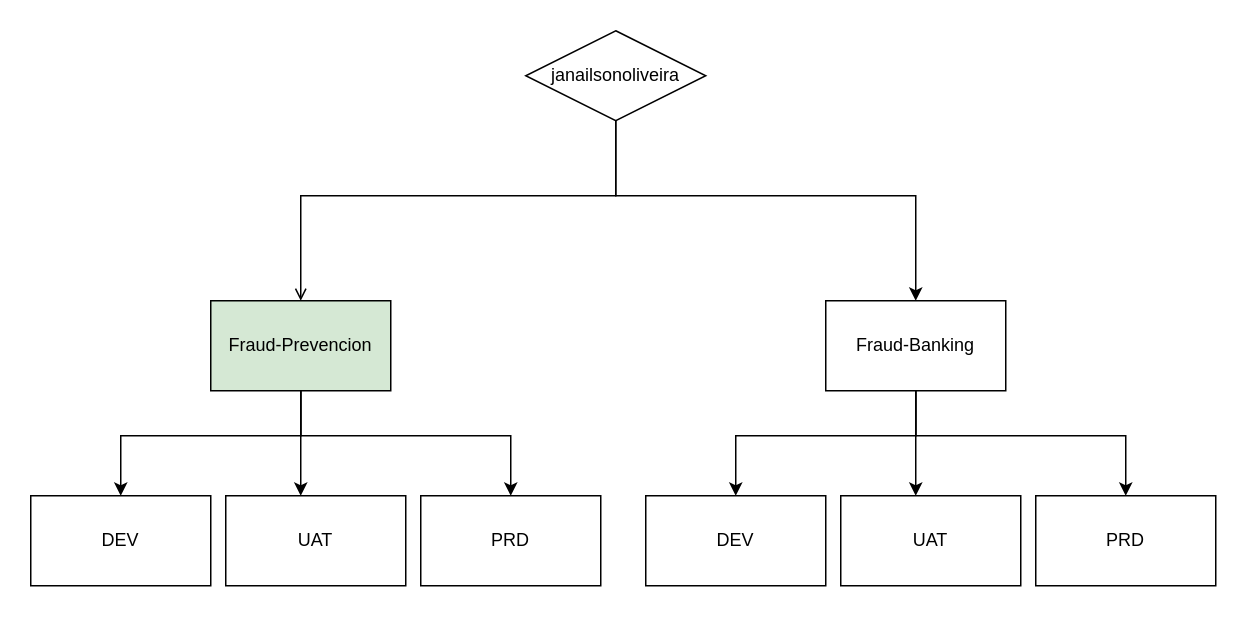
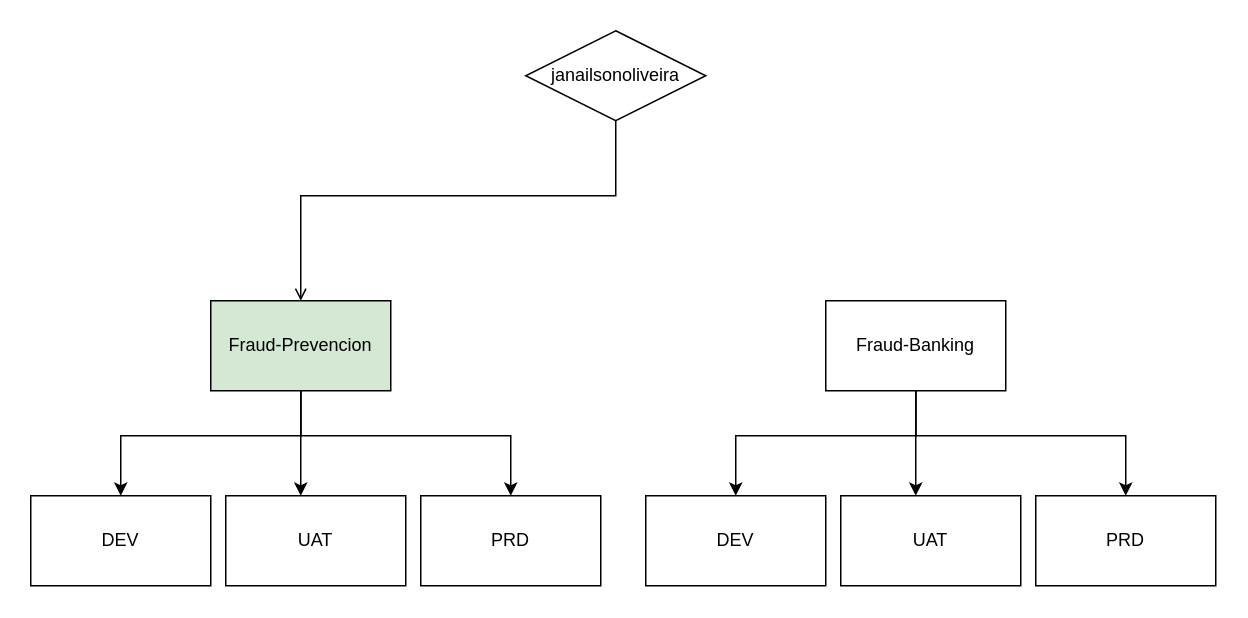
edge "janailsonoliveira" -> "Fraud-Banking": removed
